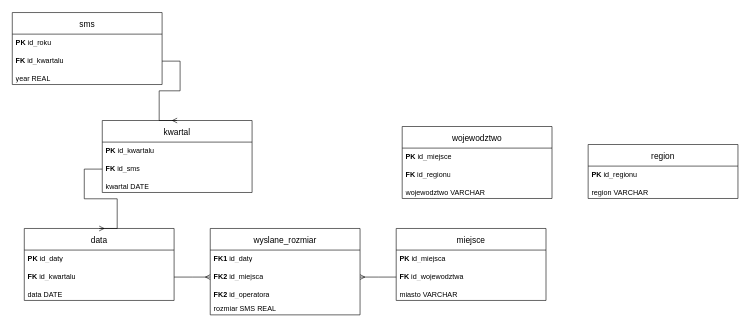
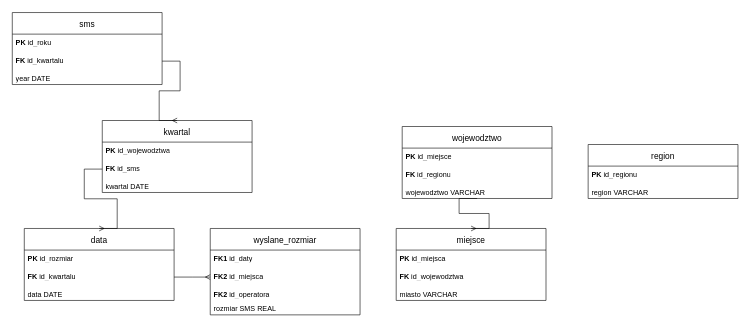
node "year REAL": label "year REAL" -> "year DATE"
node "PK id_kwartalu": label "PK id_kwartalu" -> "PK id_wojewodztwa"
edge "wojewodztwo" -> "miejsce": added
node "PK id_daty": label "PK id_daty" -> "PK id_rozmiar"
edge "FK id_wojewodztwa" -> "FK2 id_miejsca": removed
